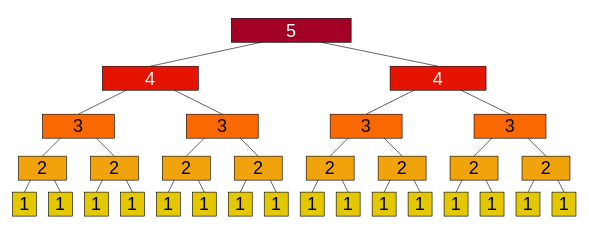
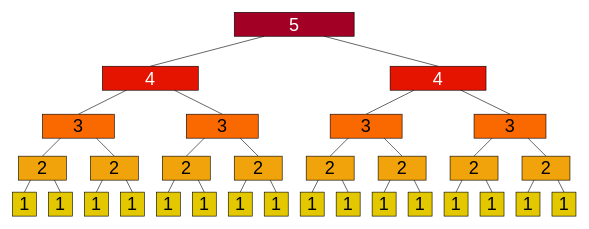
node "5": moved (291, 30) -> (294, 24)
